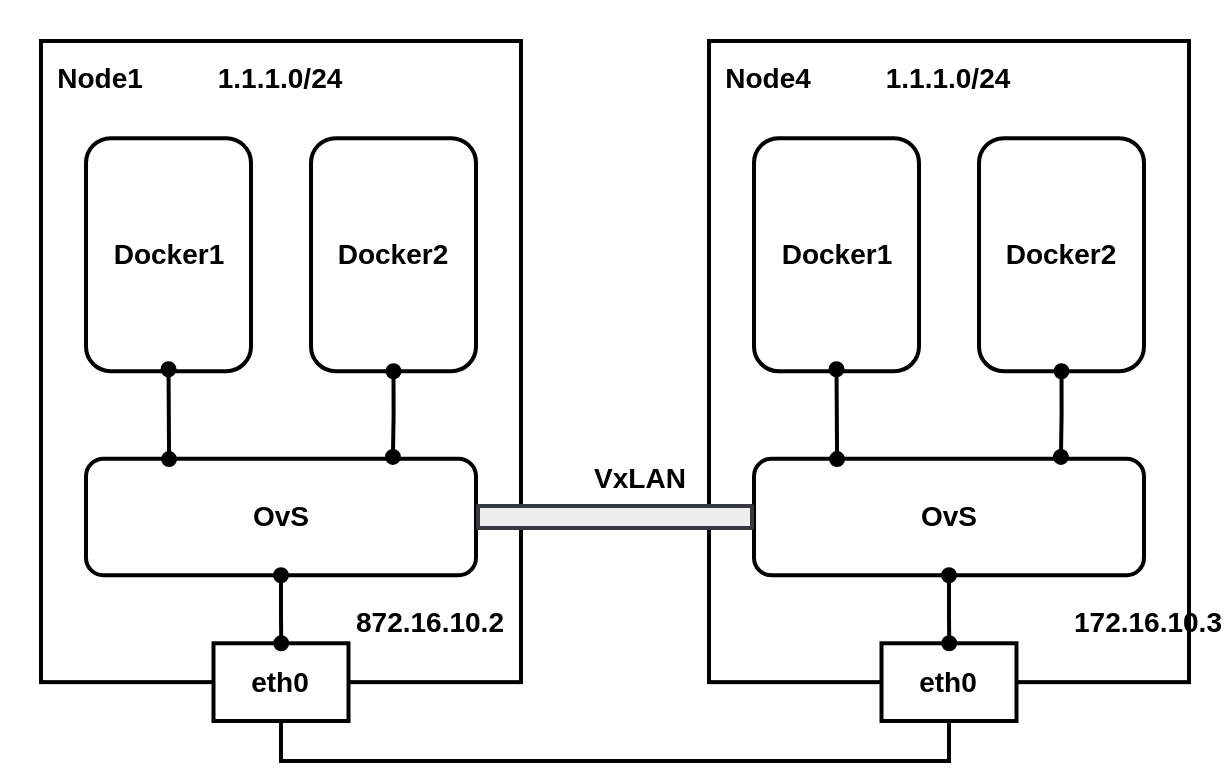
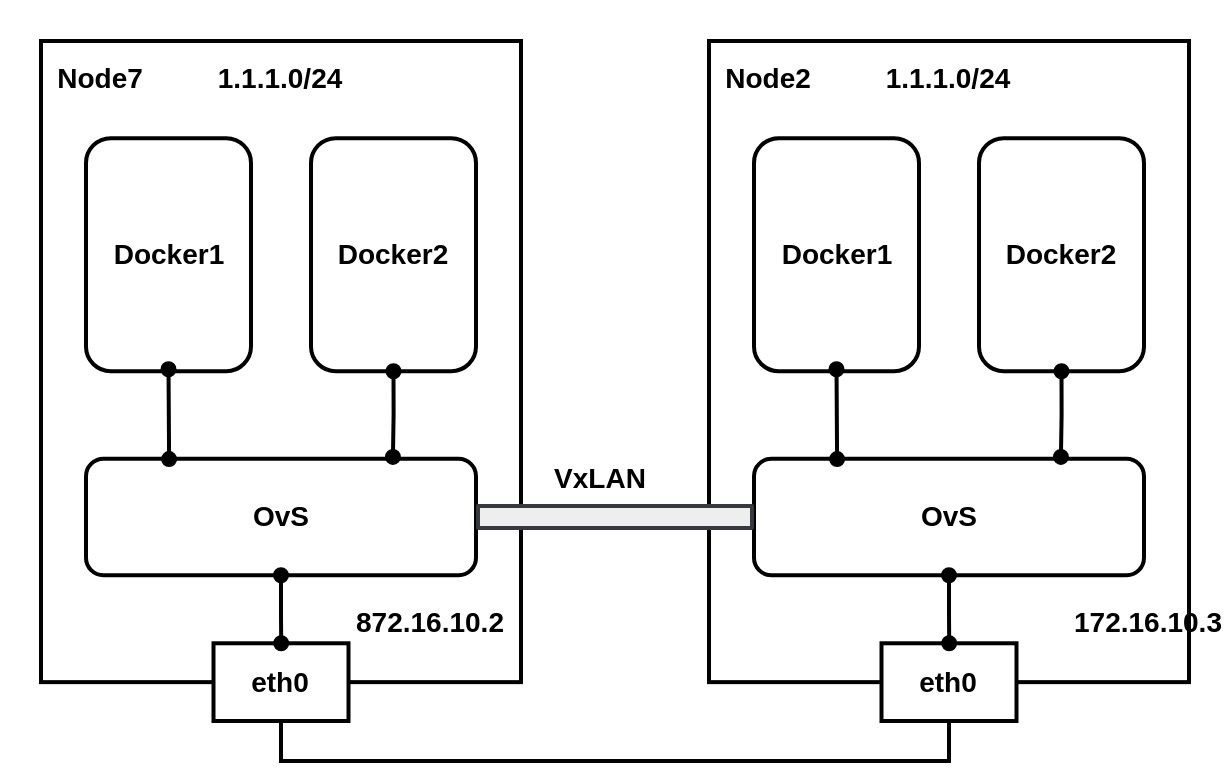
node "Node1": label "Node1" -> "Node7"
node "Node4": label "Node4" -> "Node2"
node "VxLAN": moved (641, 479) -> (601, 479)
